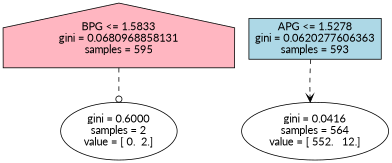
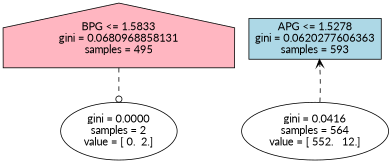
node "BPG <= 1.5833 gini = 0.0680968858131 samples = 595": label "BPG <= 1.5833 gini = 0.0680968858131 samples = 595" -> "BPG <= 1.5833 gini = 0.0680968858131 samples = 495"
edge "APG <= 1.5278 gini = 0.0620277606363 samples = 593" -> "gini = 0.0416 samples = 564 value = [ 552.   12.]": reversed
node "gini = 0.6000 samples = 2 value = [ 0.  2.]": label "gini = 0.6000 samples = 2 value = [ 0.  2.]" -> "gini = 0.0000 samples = 2 value = [ 0.  2.]"
